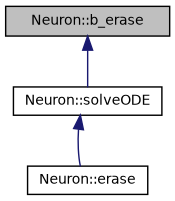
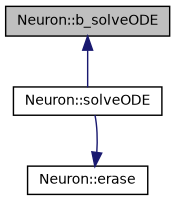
node "Neuron::b_erase": label "Neuron::b_erase" -> "Neuron::b_solveODE"
edge "Neuron::erase" -> "Neuron::solveODE": reversed
